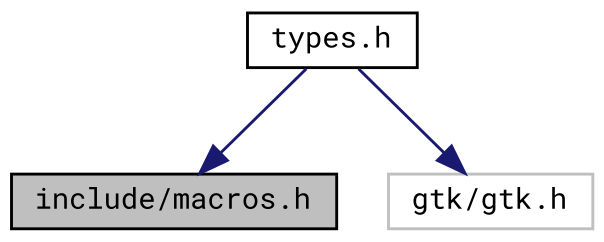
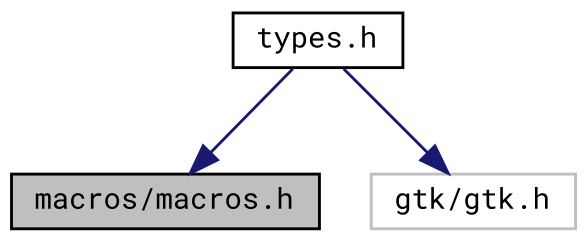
node "include/macros.h": label "include/macros.h" -> "macros/macros.h"
